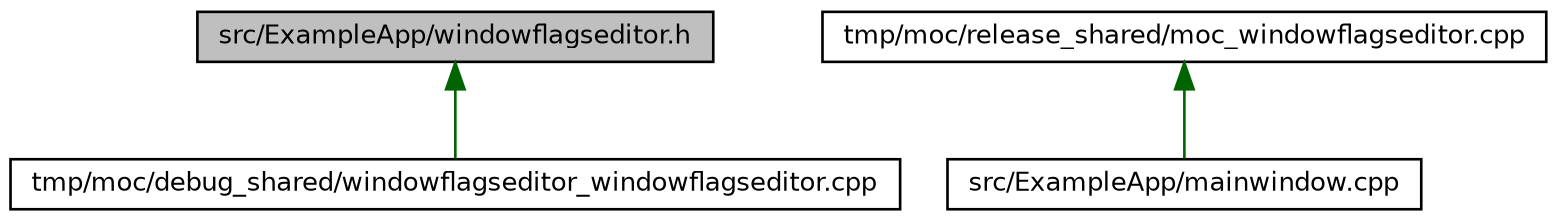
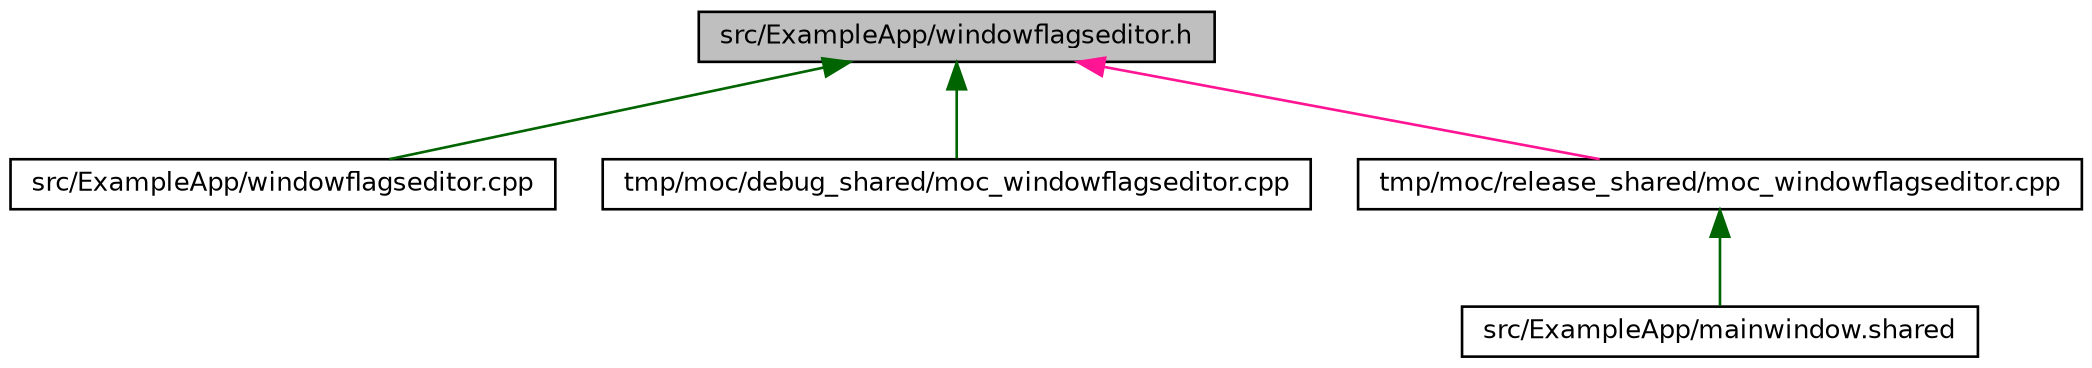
edge "tmp/moc/release_shared/moc_windowflagseditor.cpp" -> "src/ExampleApp/windowflagseditor.h": added
node "src/ExampleApp/windowflagseditor.cpp": added
node "tmp/moc/debug_shared/windowflagseditor_windowflagseditor.cpp": label "tmp/moc/debug_shared/windowflagseditor_windowflagseditor.cpp" -> "tmp/moc/debug_shared/moc_windowflagseditor.cpp"
node "src/ExampleApp/mainwindow.cpp": label "src/ExampleApp/mainwindow.cpp" -> "src/ExampleApp/mainwindow.shared"
